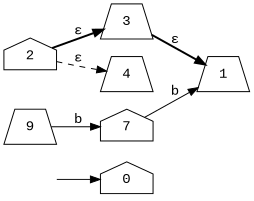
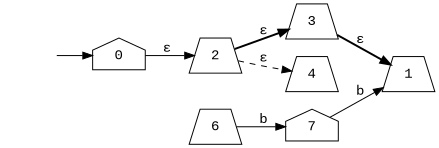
node "2": shape house -> trapezium
edge "0" -> "2": added, label "ε"
node "9": label "9" -> "6"
